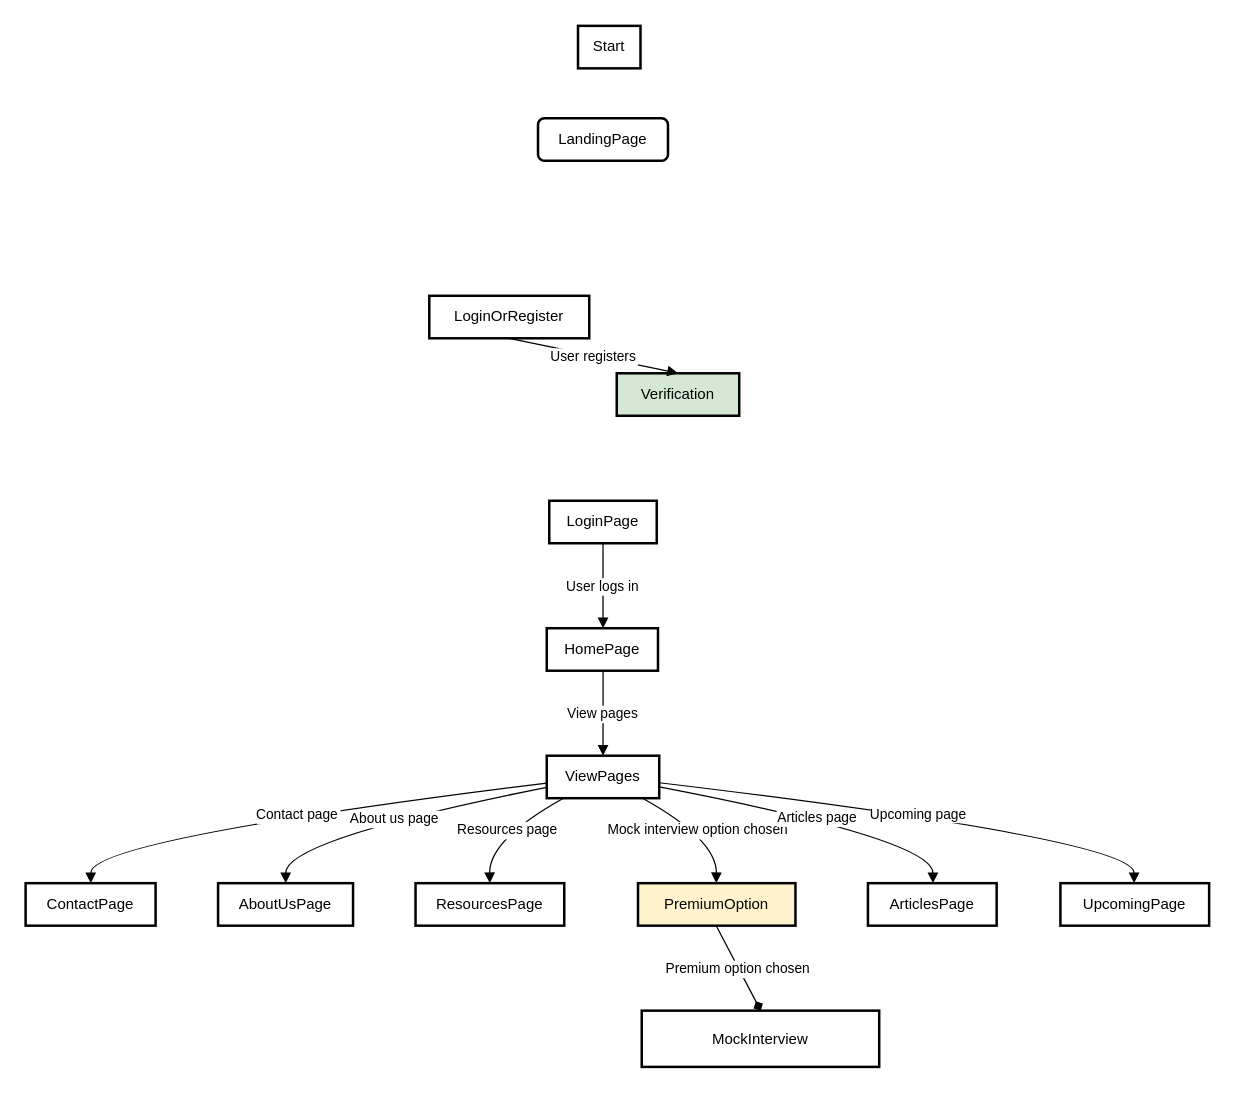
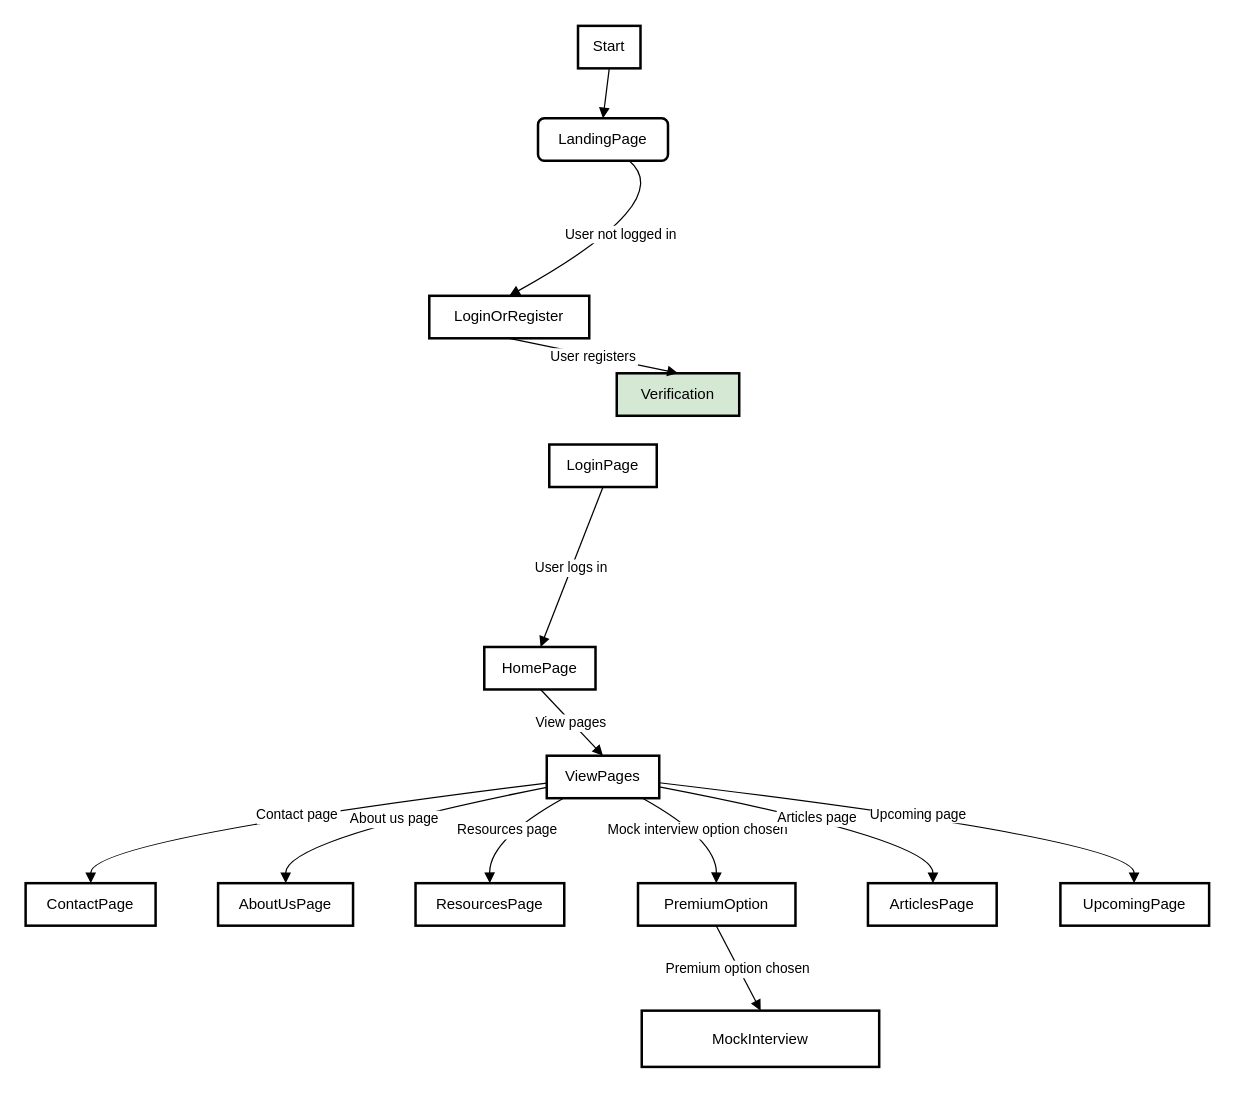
edge "Start" -> "LandingPage": added
edge "LandingPage" -> "LoginOrRegister": added, label "User not logged in"
node "LoginPage": moved (603, 522) -> (603, 466)
node "HomePage": moved (603, 649) -> (540, 668)
node "PremiumOption": fillcolor #fff2cc -> #ffffff
edge "PremiumOption" -> "MockInterview": arrowhead diamond -> block
